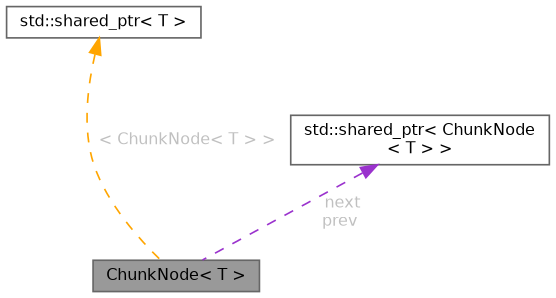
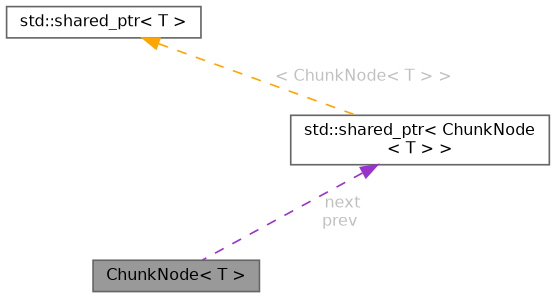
edge "ChunkNode< T >" -> "std::shared_ptr< T >": now "std::shared_ptr< ChunkNode < T > >" -> "std::shared_ptr< T >"
